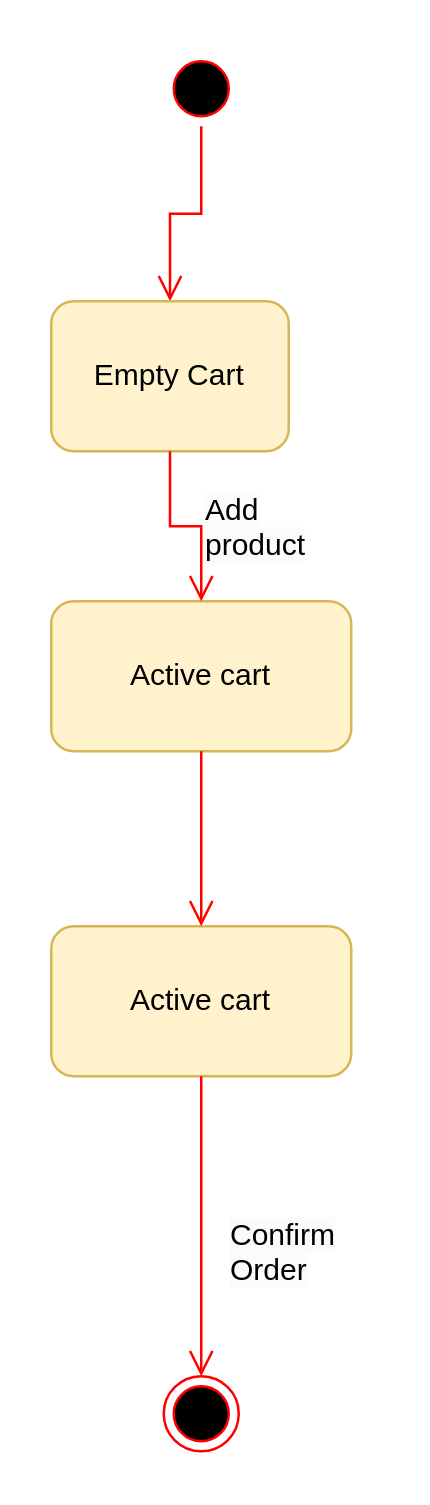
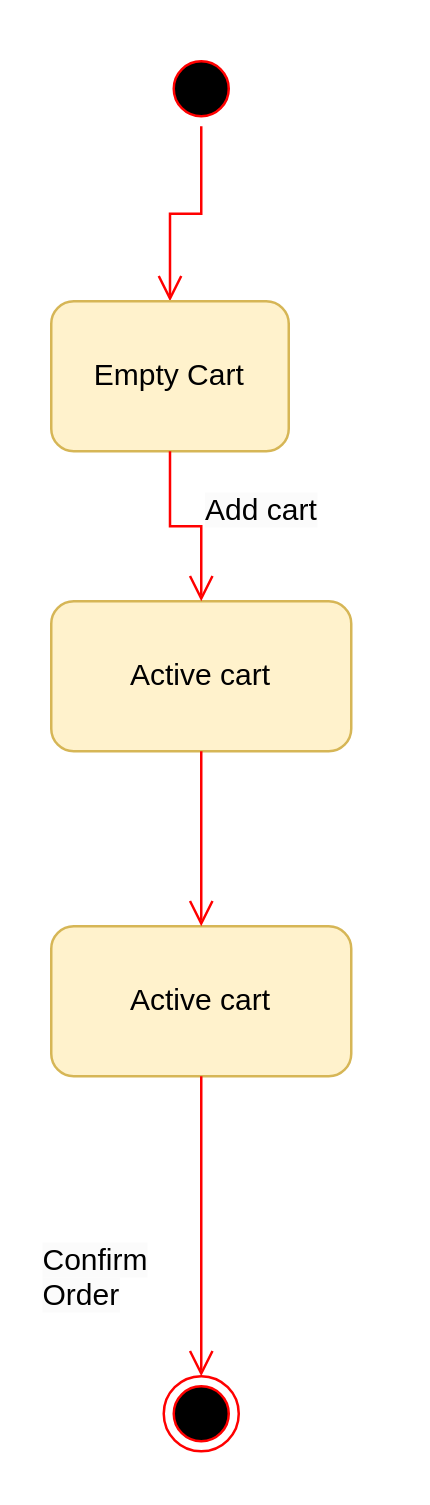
node "Add product": label "Add product" -> "Add cart"
node "Confirm Order": moved (301, 1251) -> (114, 1276)
